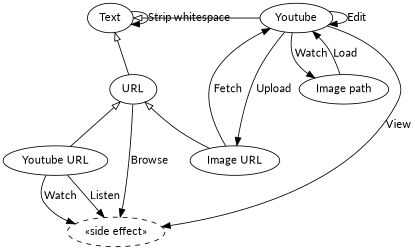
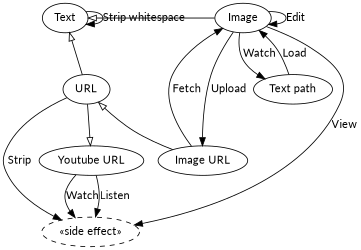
node "Youtube": label "Youtube" -> "Image"
node "Image path": label "Image path" -> "Text path"
edge "Youtube URL" -> "URL": reversed
edge "URL" -> "«side effect»": label "Browse" -> "Strip"
